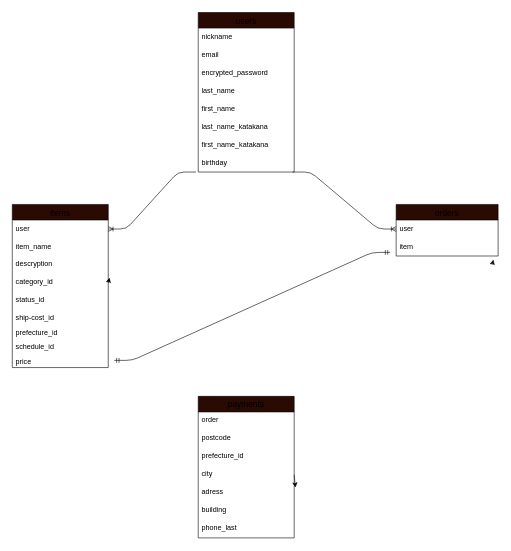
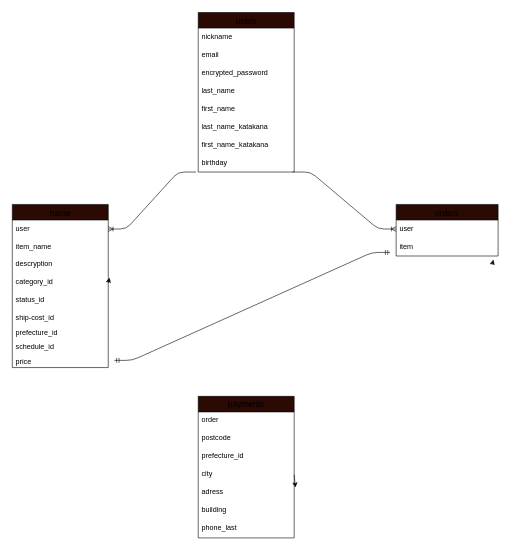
node "items": label "items" -> "name"
